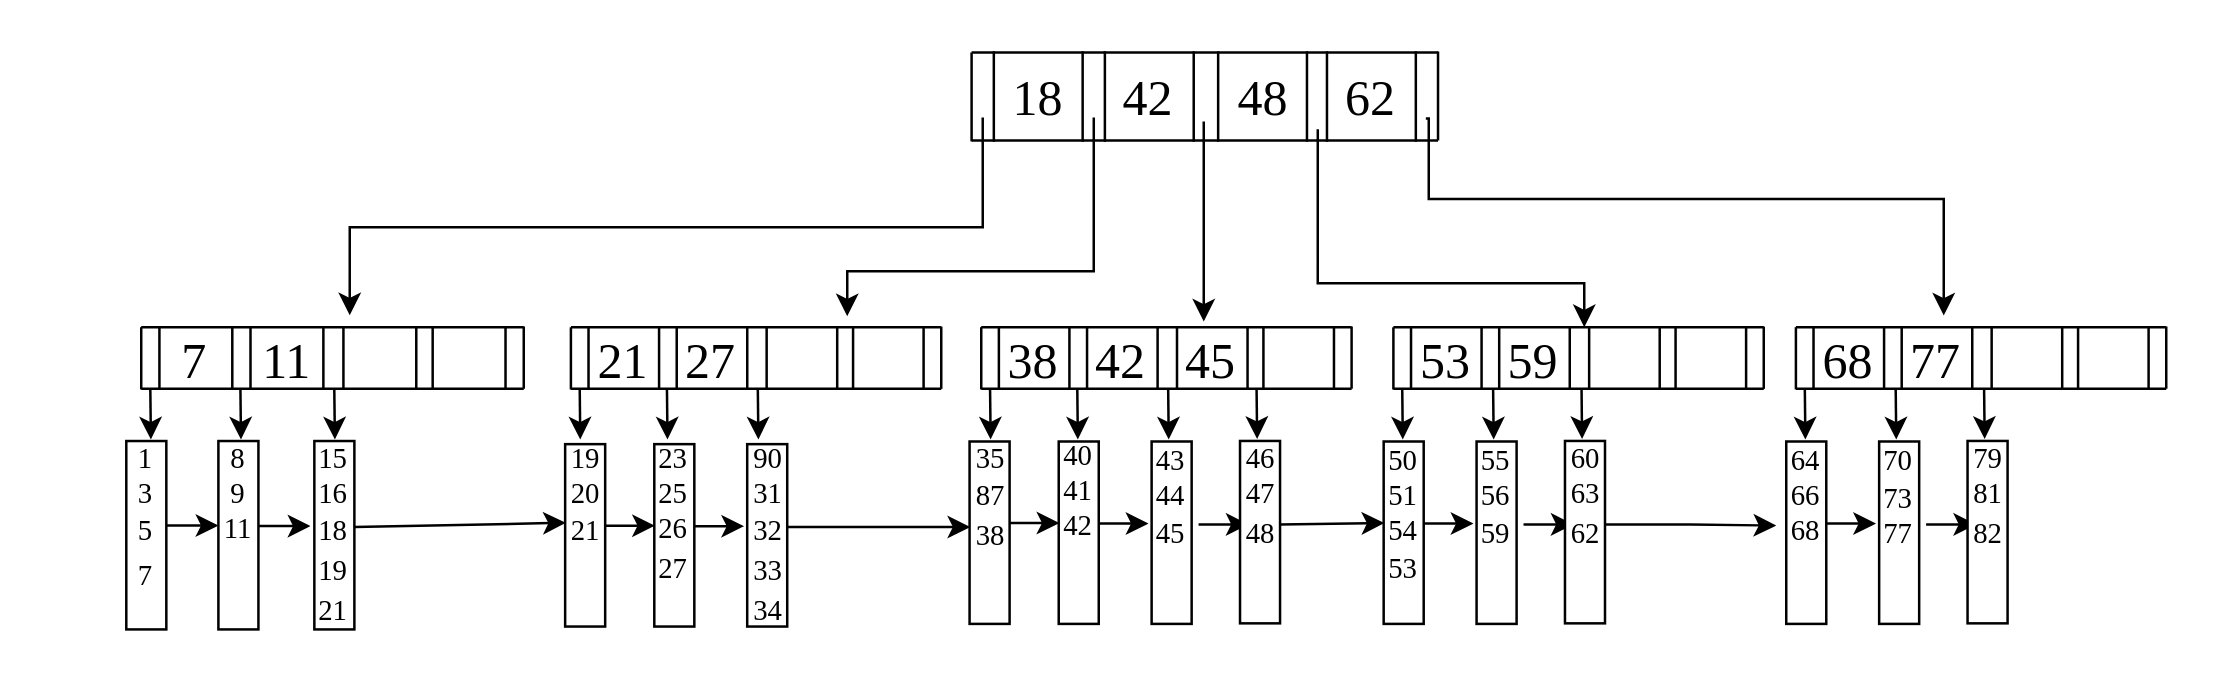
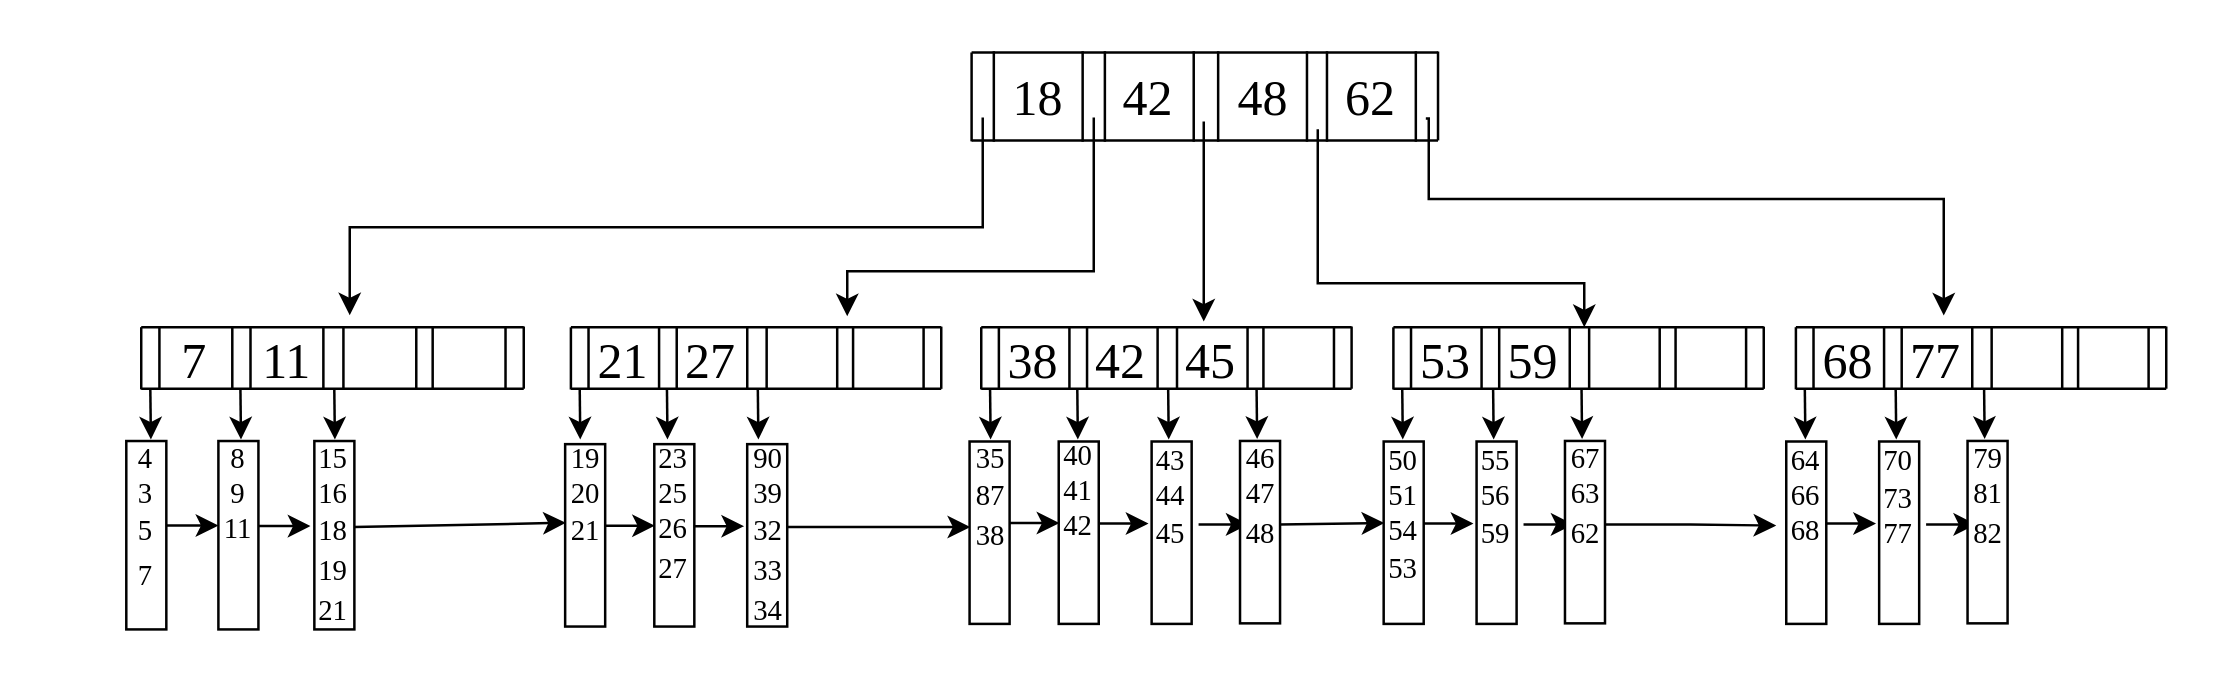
node "1": label "1" -> "4"
node "60": label "60" -> "67"
node "31": label "31" -> "39"
